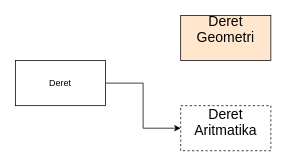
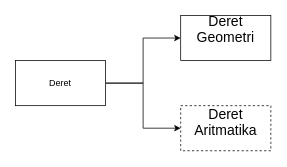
edge "Deret" -> "Deret Geometri": added
node "Deret Geometri": fillcolor #ffe6cc -> #ffffff
